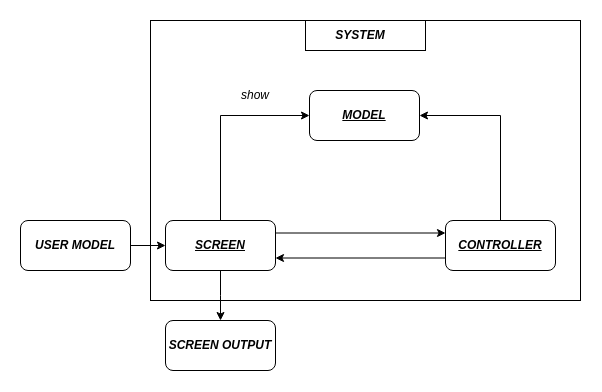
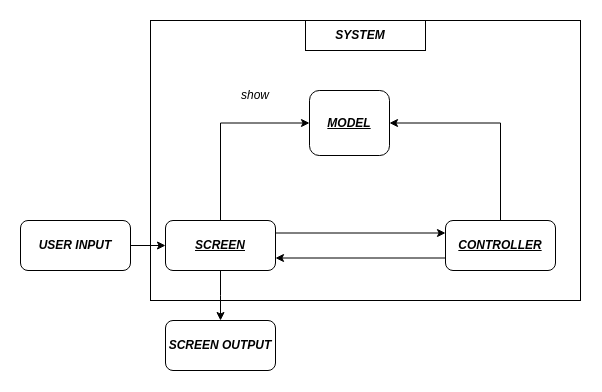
node "MODEL": size 110x50 -> 80x65
node "USER MODEL": label "USER MODEL" -> "USER INPUT"
